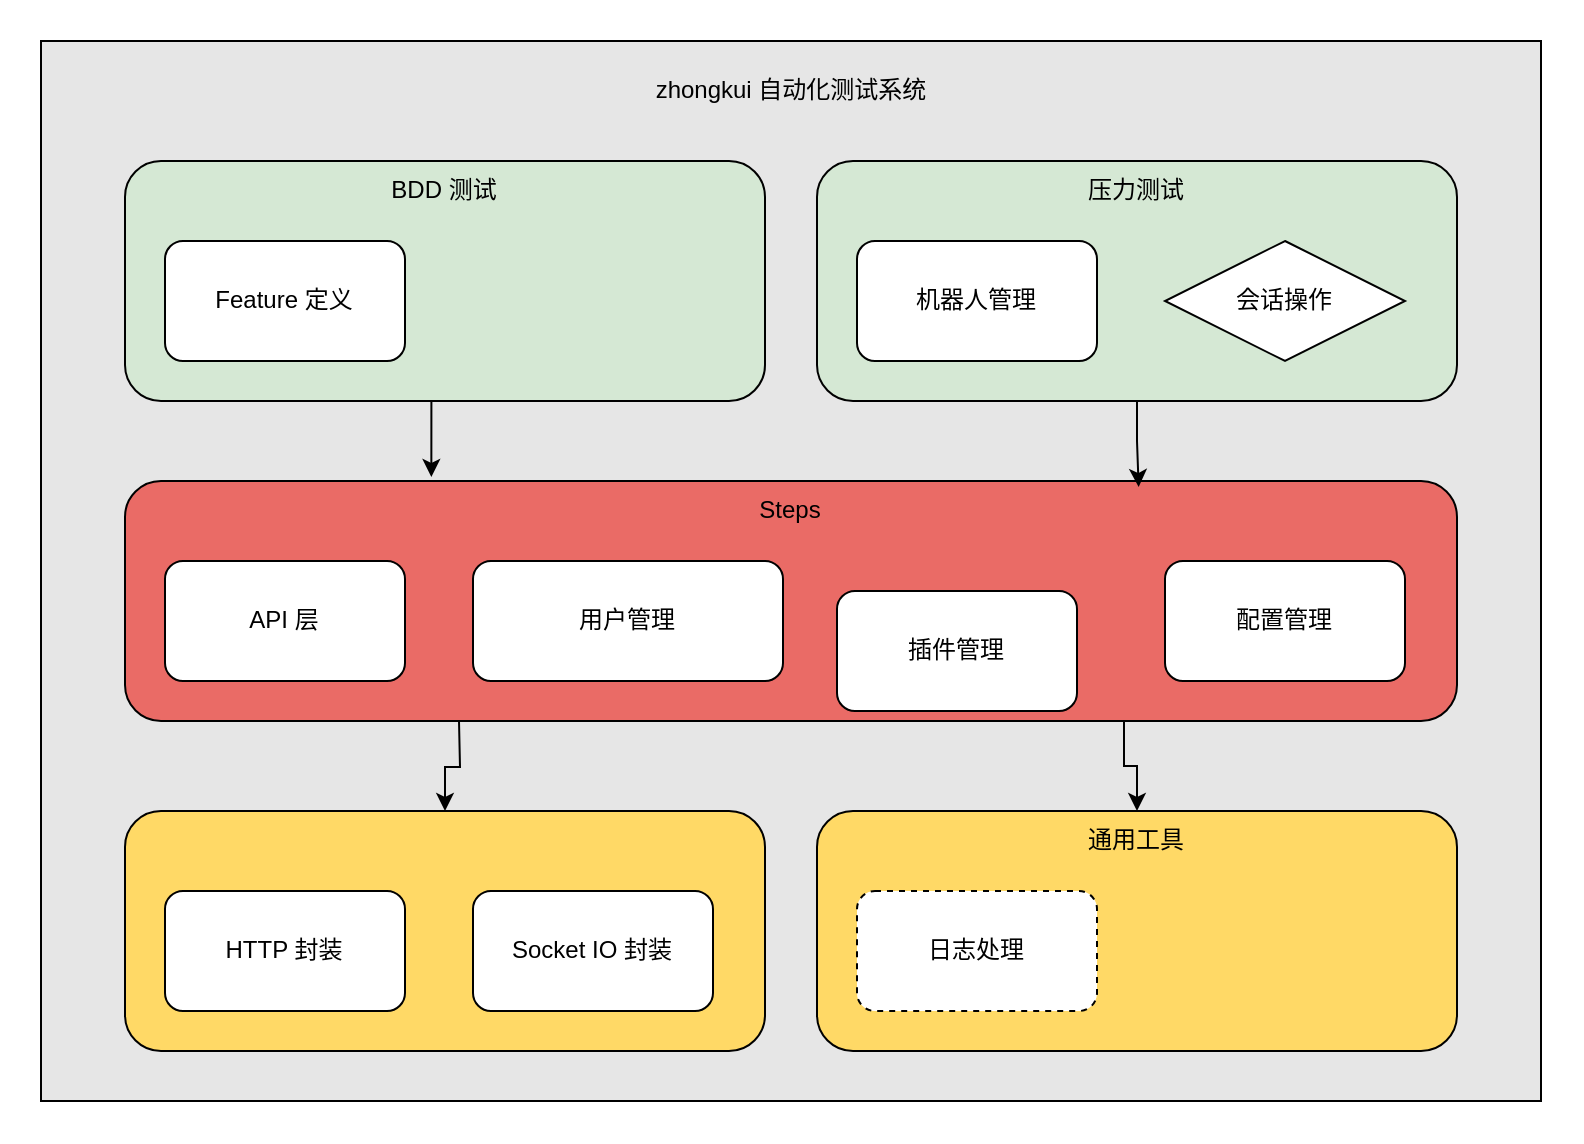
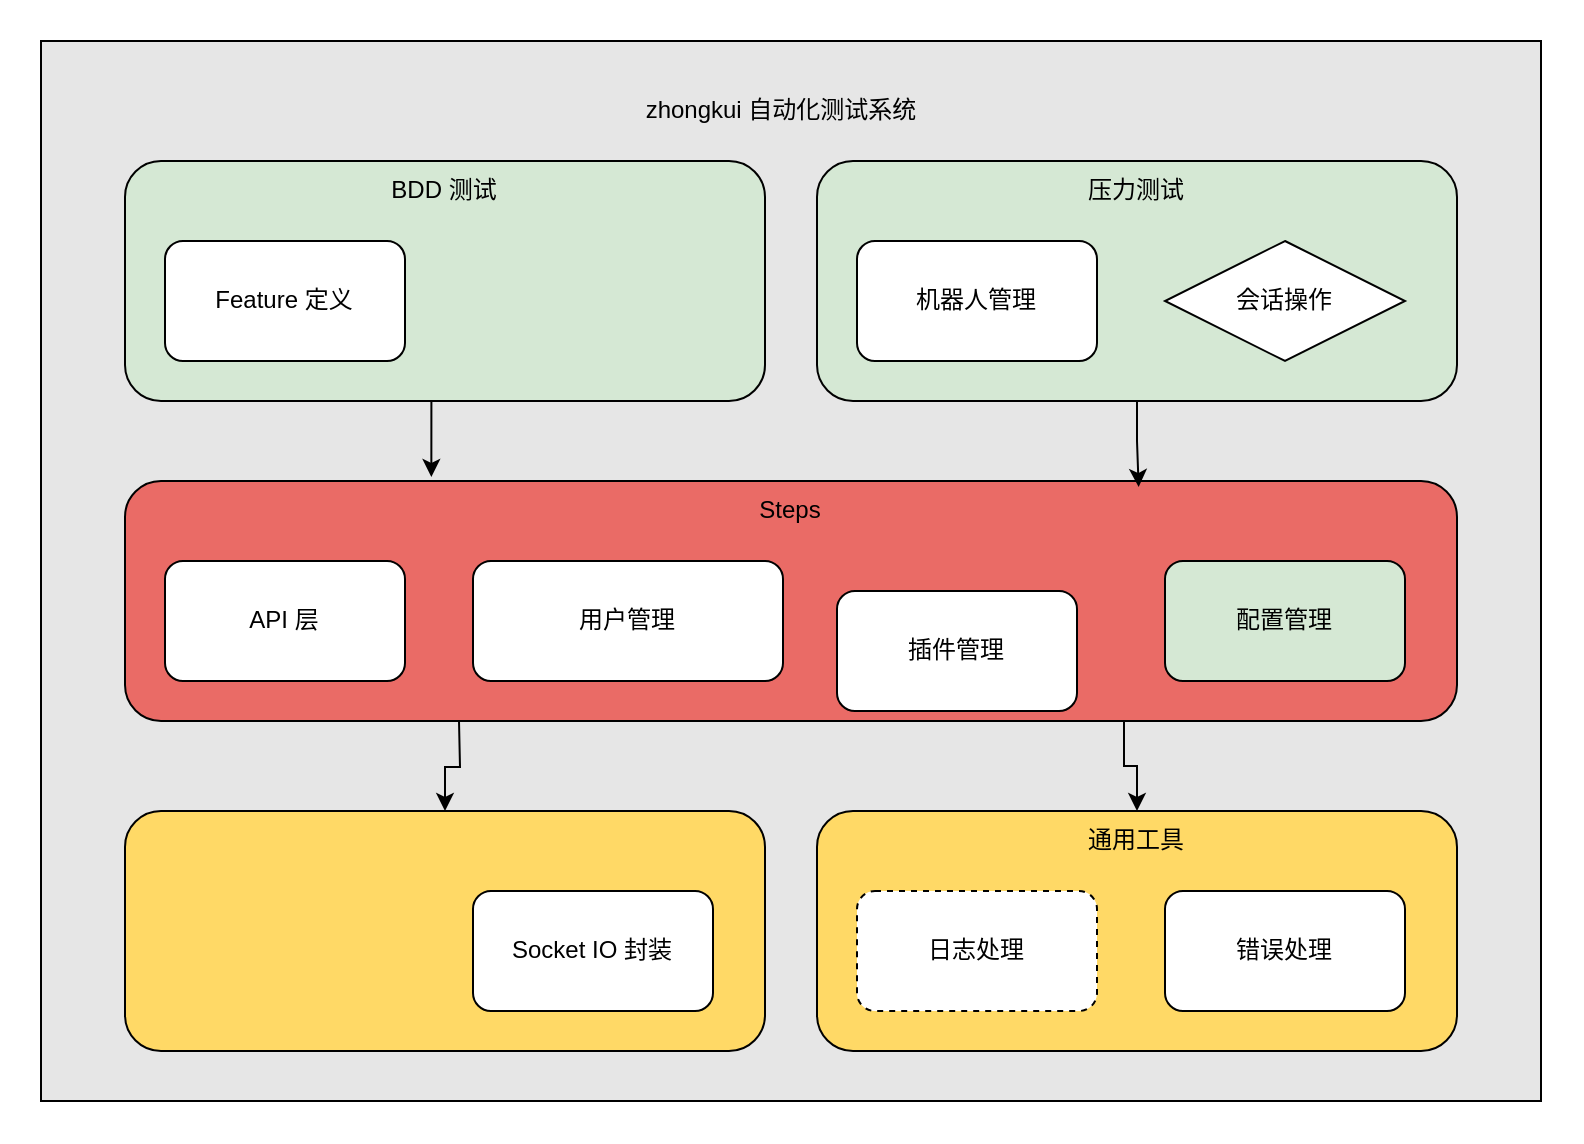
node "zhongkui 自动化测试系统": moved (791, 91) -> (781, 111)
node "配置管理": fillcolor #ffffff -> #d5e8d4
node "HTTP 封装": removed
node "错误处理": added
